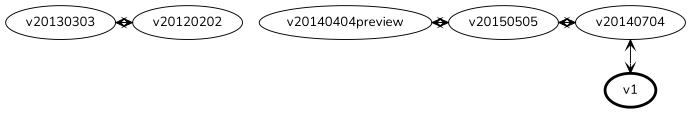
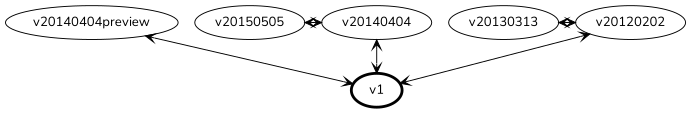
node "v20130303": label "v20130303" -> "v20130313"
edge "v20140404preview" -- "v20150505": now "v20140404preview" -- "v1"
node "v20140704": label "v20140704" -> "v20140404"
edge "v20120202" -- "v1": added
